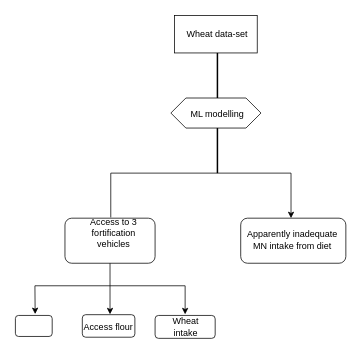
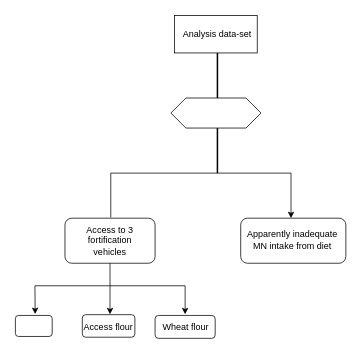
node "Wheat data-set": label "Wheat data-set" -> "Analysis data-set"
node "ML modelling": removed
node "Access to 3 fortification vehicles": moved (114, 233) -> (110, 240)
node "Wheat intake": label "Wheat intake" -> "Wheat flour"
